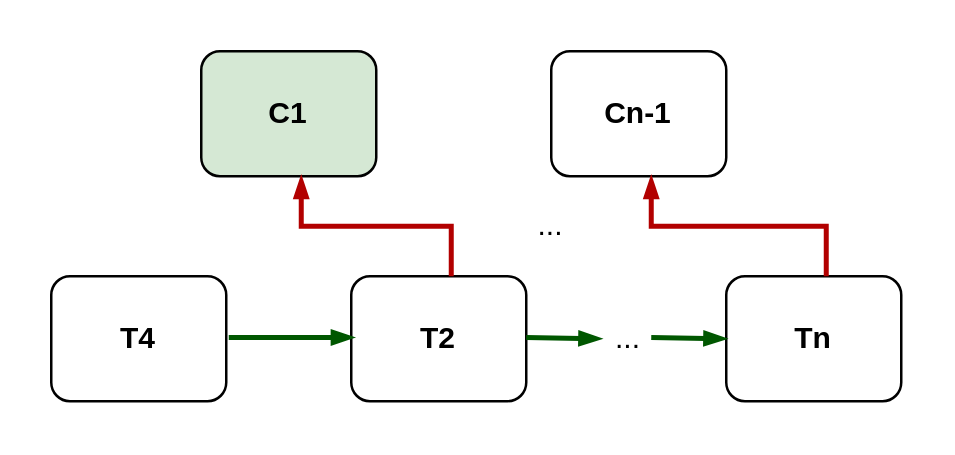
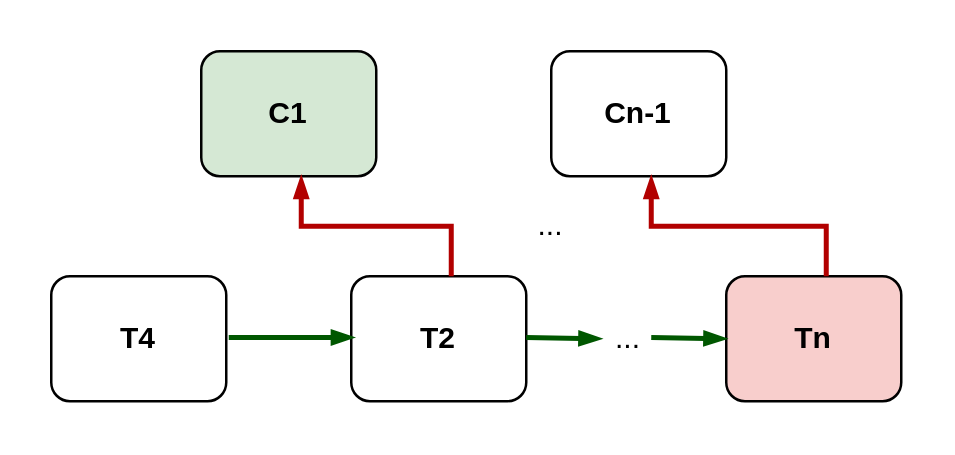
node "Tn": fillcolor #ffffff -> #f8cecc
